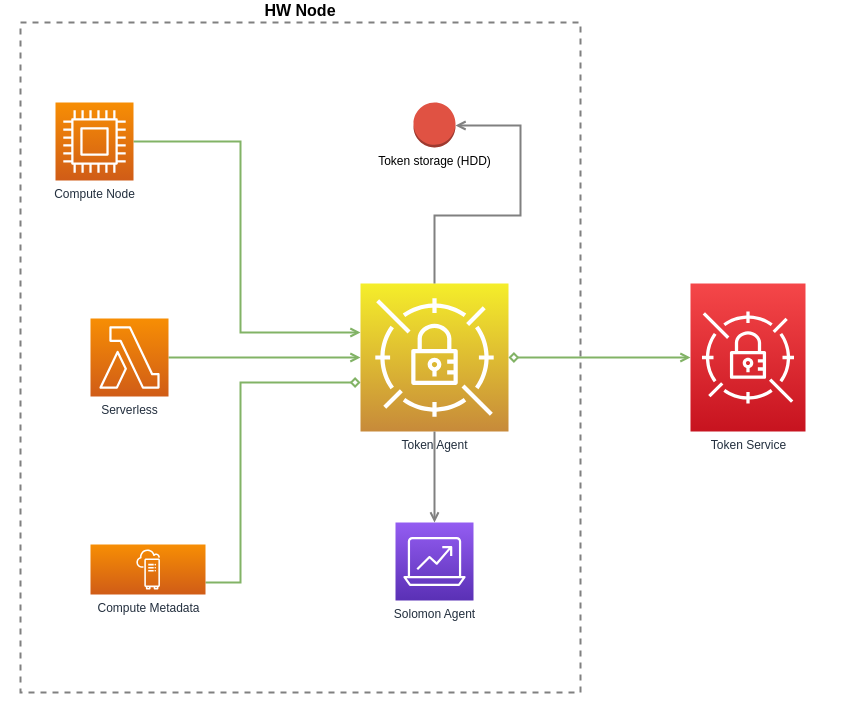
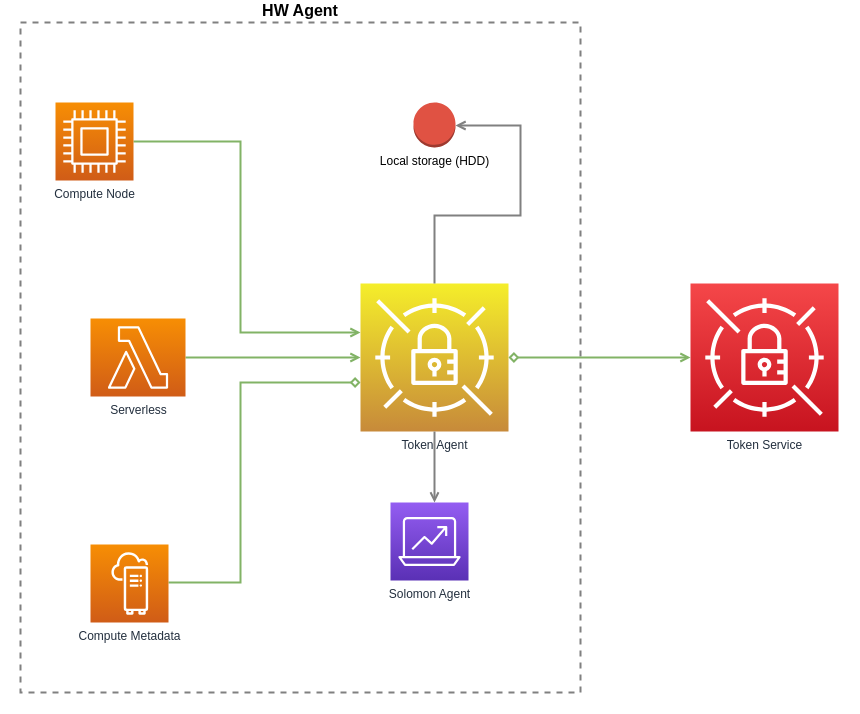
node "HW Node": label "HW Node" -> "HW Agent"
node "Token storage (HDD)": label "Token storage (HDD)" -> "Local storage (HDD)"
node "Serverless": size 78x78 -> 95x78
node "Token Service": size 115x148 -> 148x148
node "Solomon Agent": moved (435, 562) -> (430, 542)
node "Compute Metadata": size 115x50 -> 78x78
